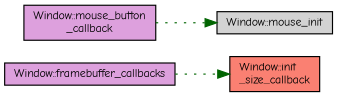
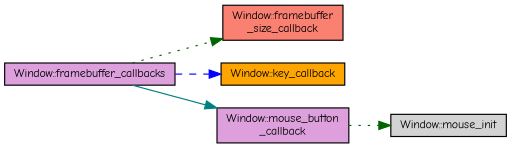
node "Window::init _size_callback": label "Window::init _size_callback" -> "Window::framebuffer _size_callback"
node "Window::key_callback": added
edge "Window::framebuffer_callbacks" -> "Window::mouse_button _callback": added
